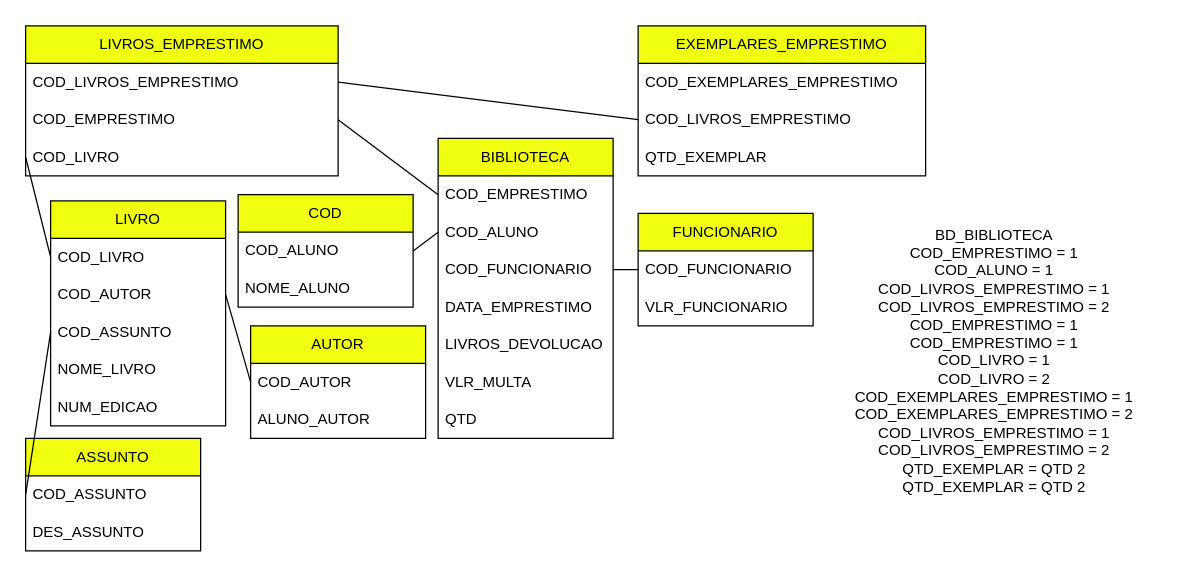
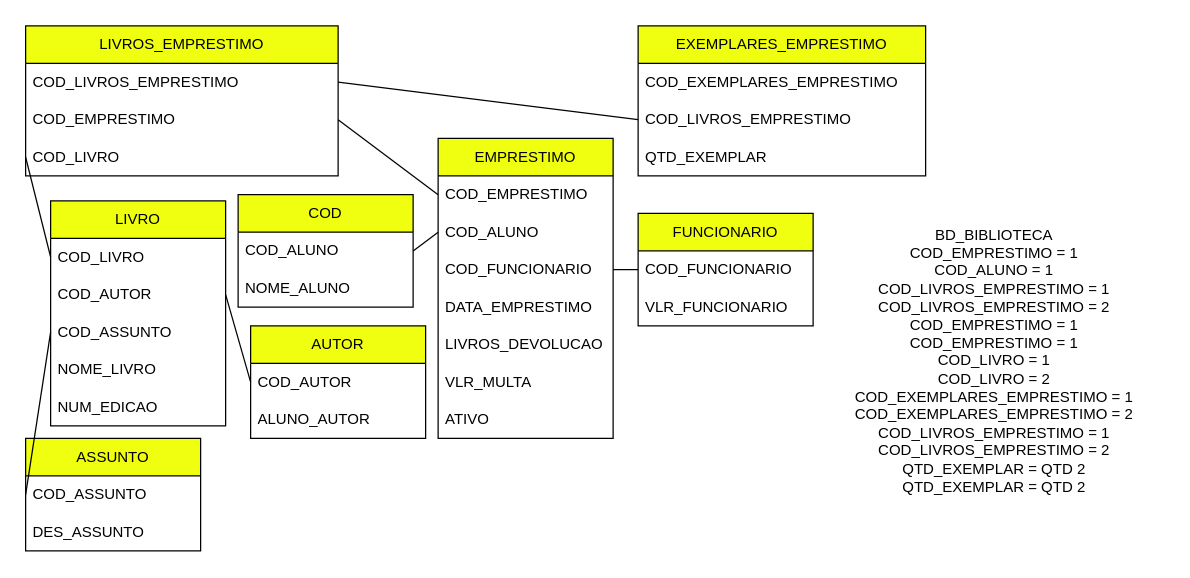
node "BIBLIOTECA": label "BIBLIOTECA" -> "EMPRESTIMO"
node "QTD": label "QTD" -> "ATIVO"
